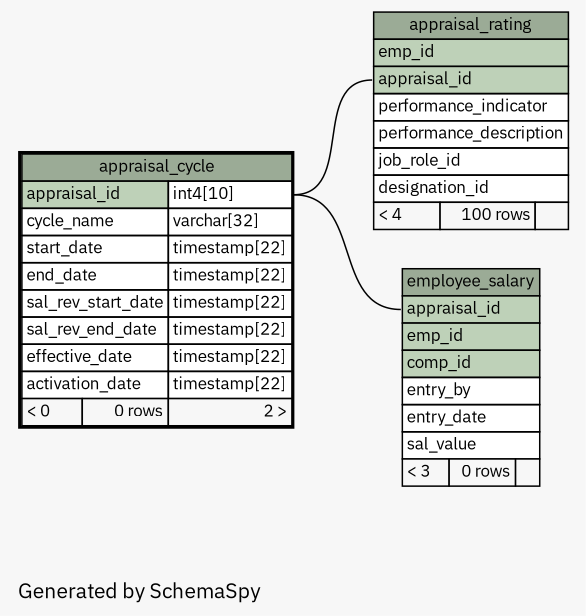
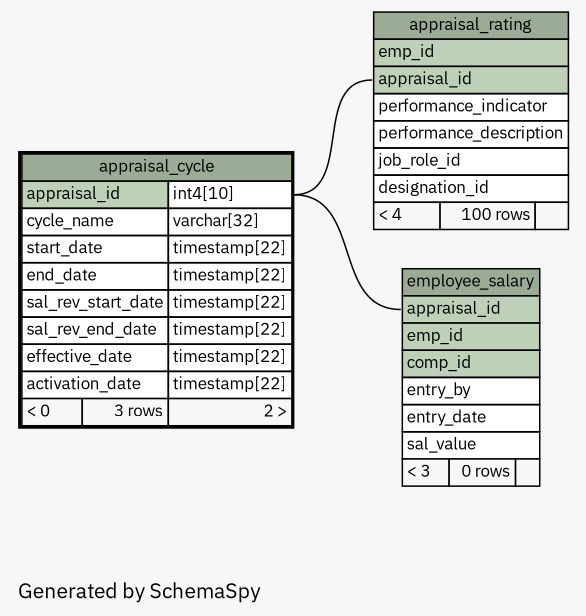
node "appraisal_cycle": text "0 rows" -> "3 rows"
